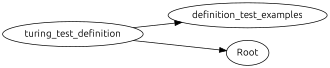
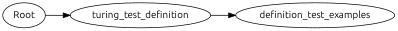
edge "turing_test_definition" -> "Root": reversed
